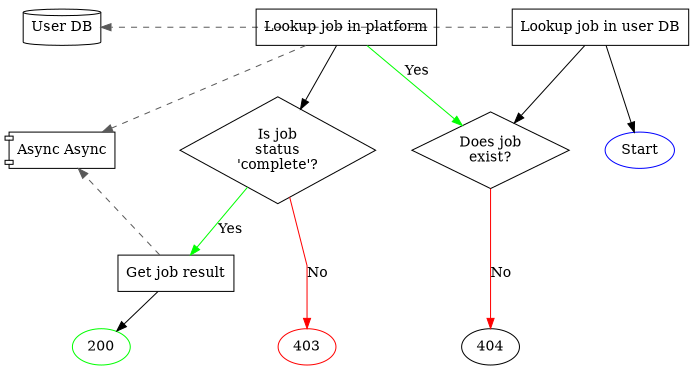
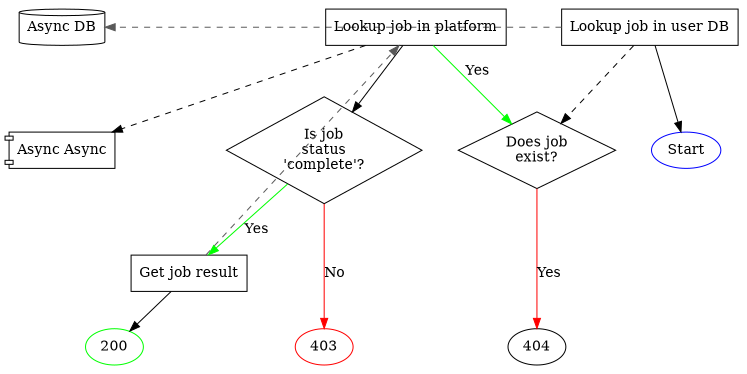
node "User DB": label "User DB" -> "Async DB"
edge "Lookup job in user DB" -> "Does job exist?": style solid -> dashed
edge "Lookup job in platform" -> "Async Async": color gray35 -> black
edge "Get job result" -> "Async Async": now "Get job result" -> "Lookup job in platform"
edge "Does job exist?" -> "404": label "No" -> "Yes"
